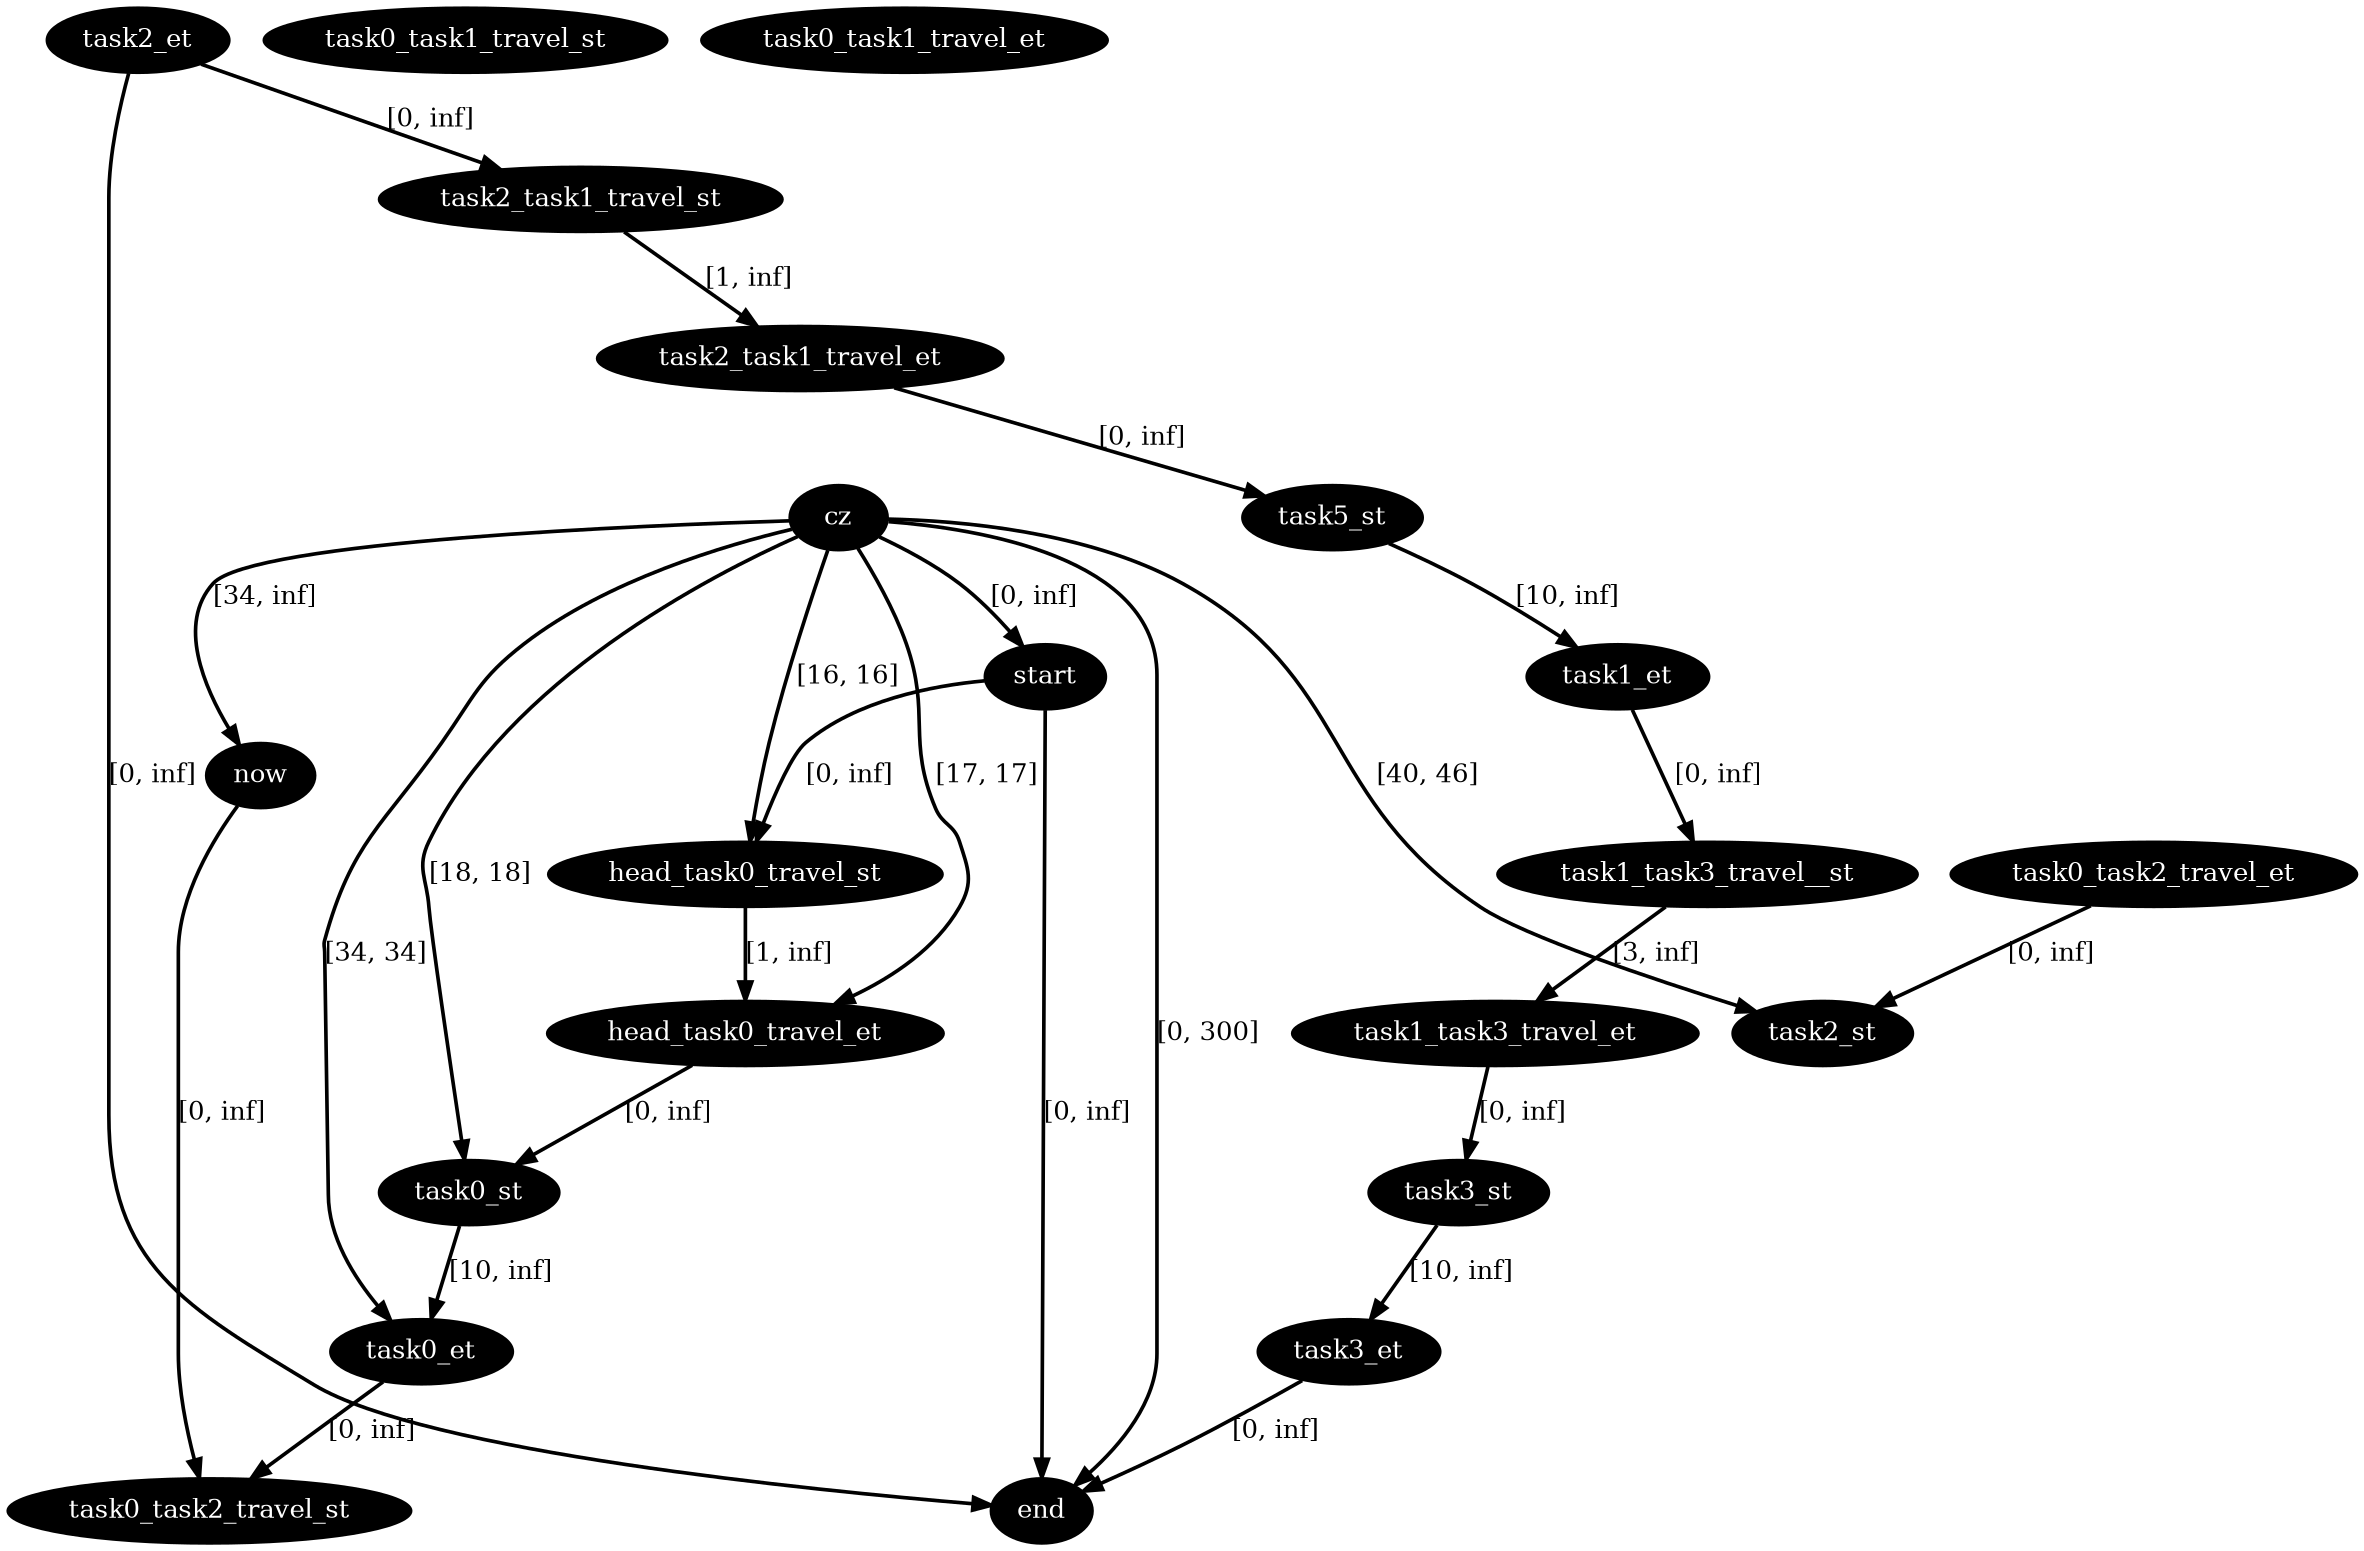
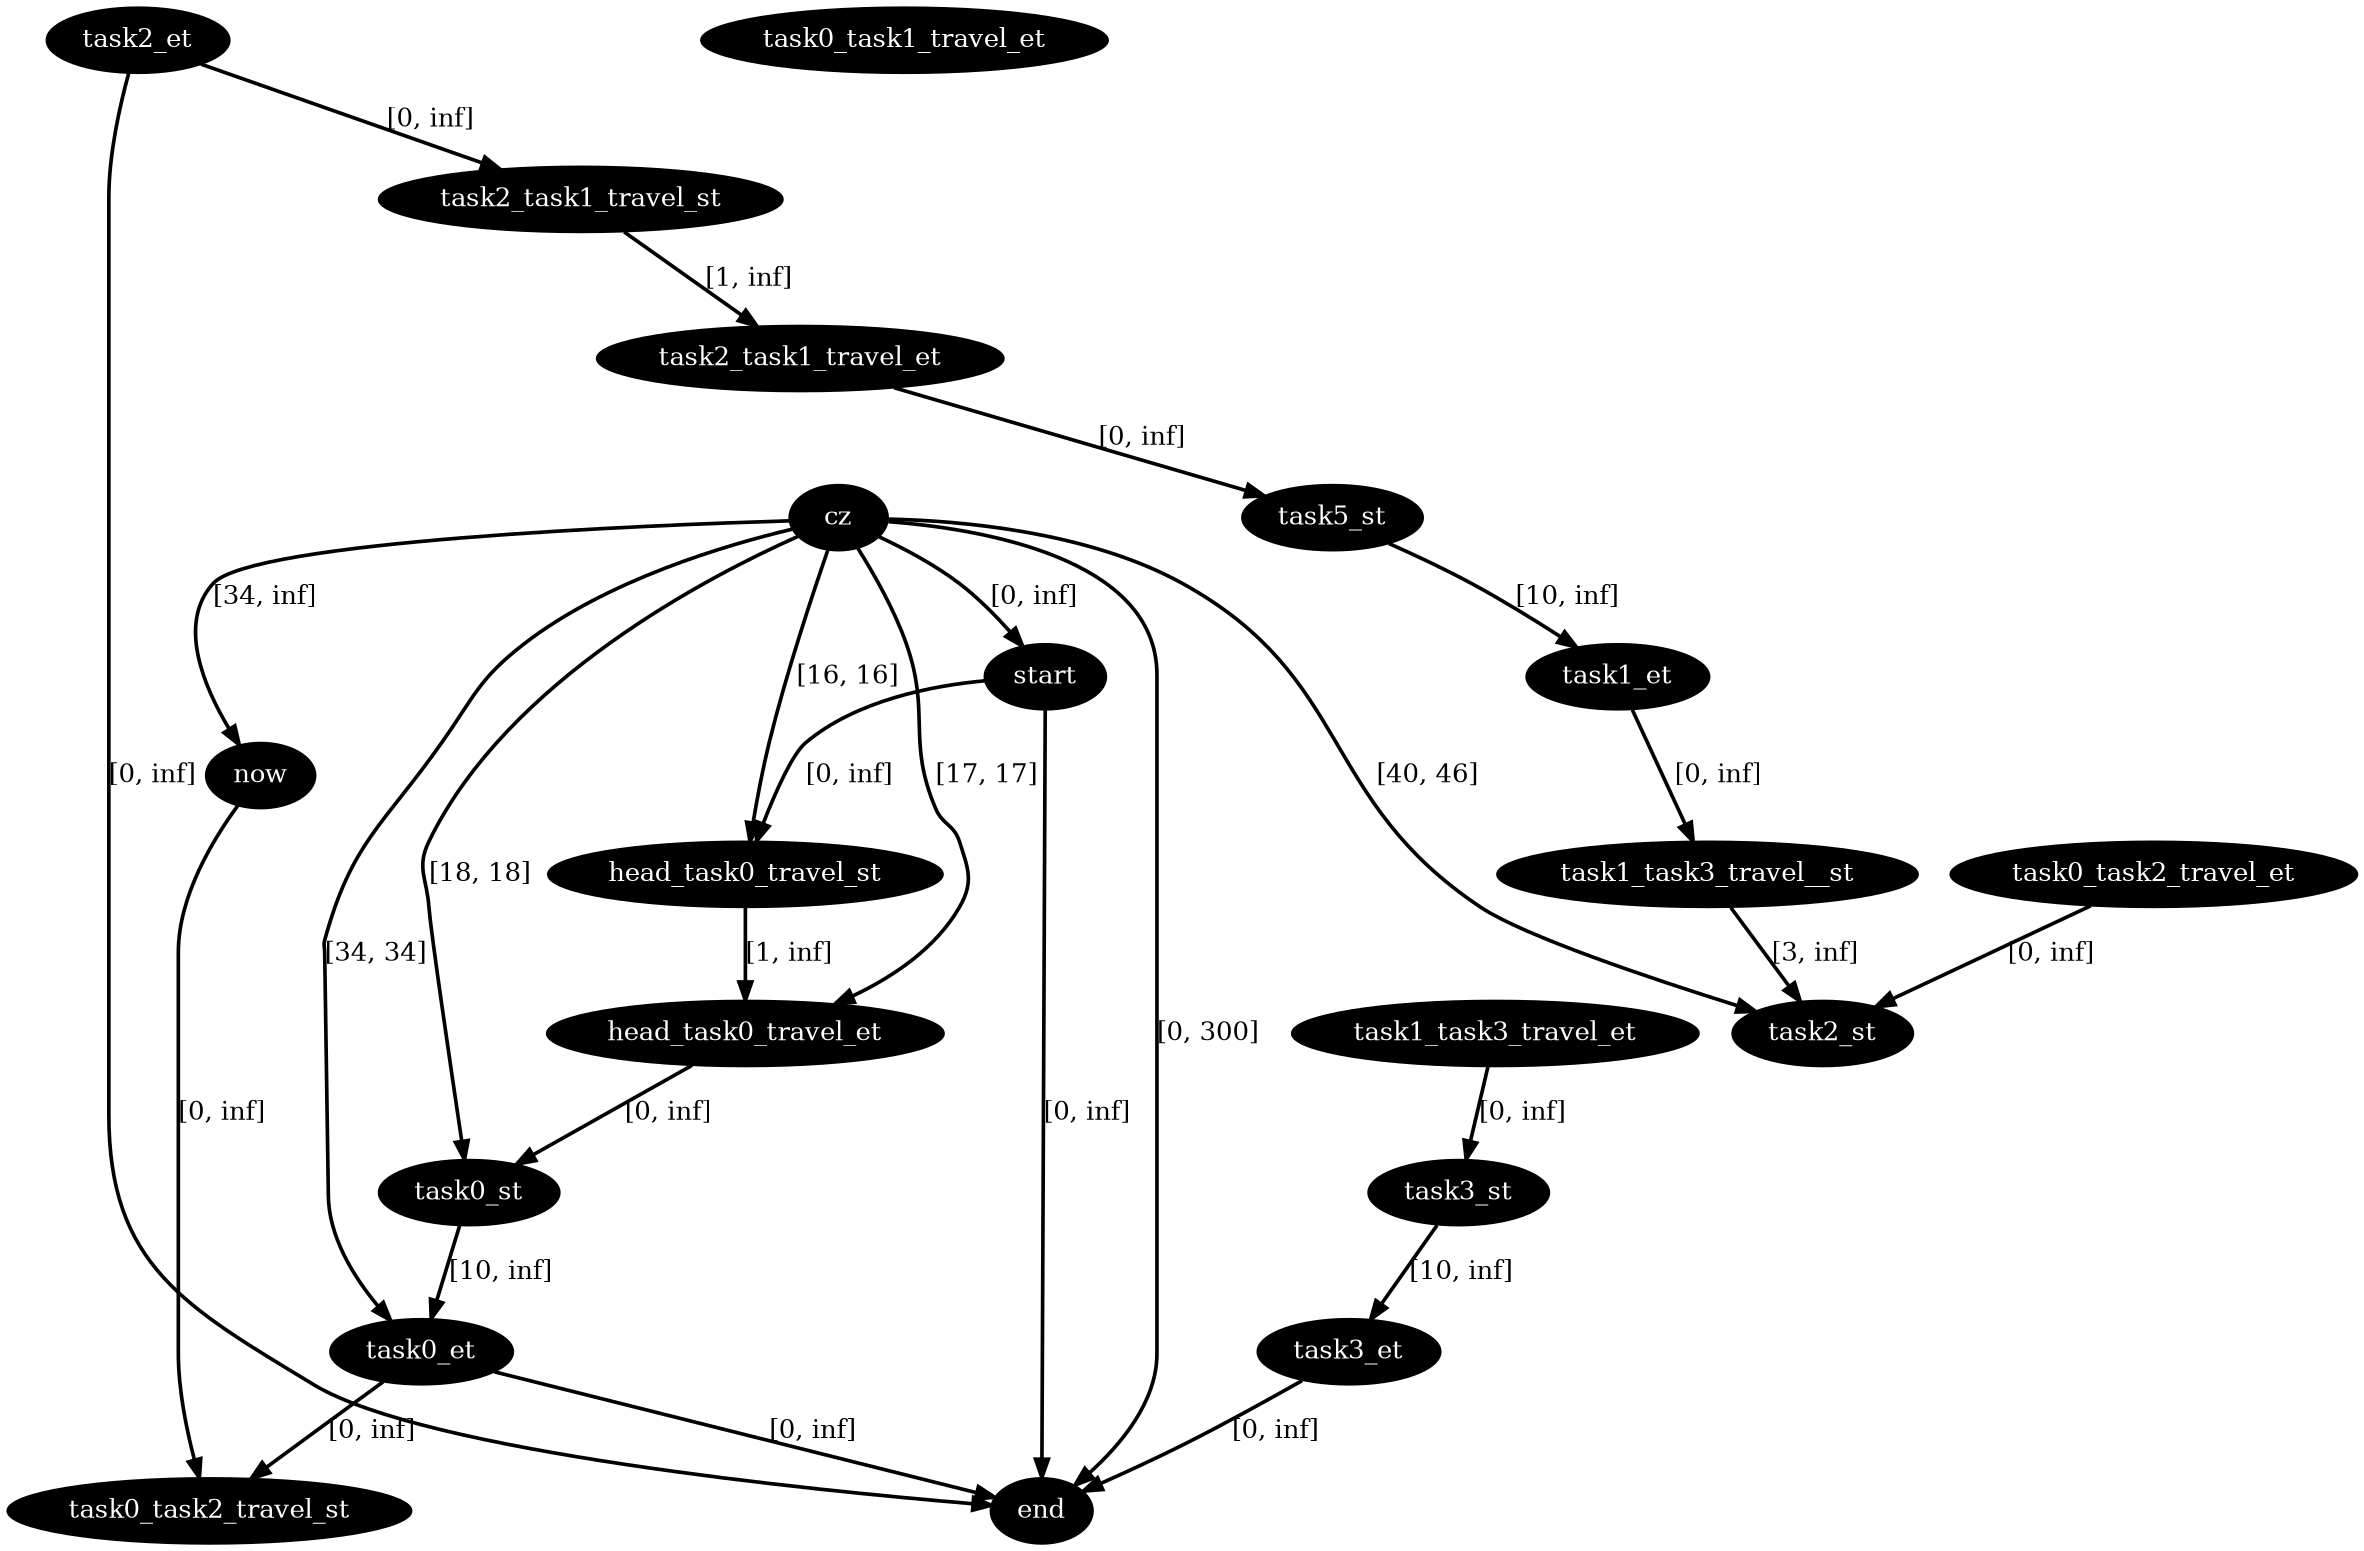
node "task0_task1_travel_st": removed
edge "task1_task3_travel__st" -> "task1_task3_travel_et": now "task1_task3_travel__st" -> "task2_st"
edge "task0_et" -> "end": added, label "[0, inf]"
